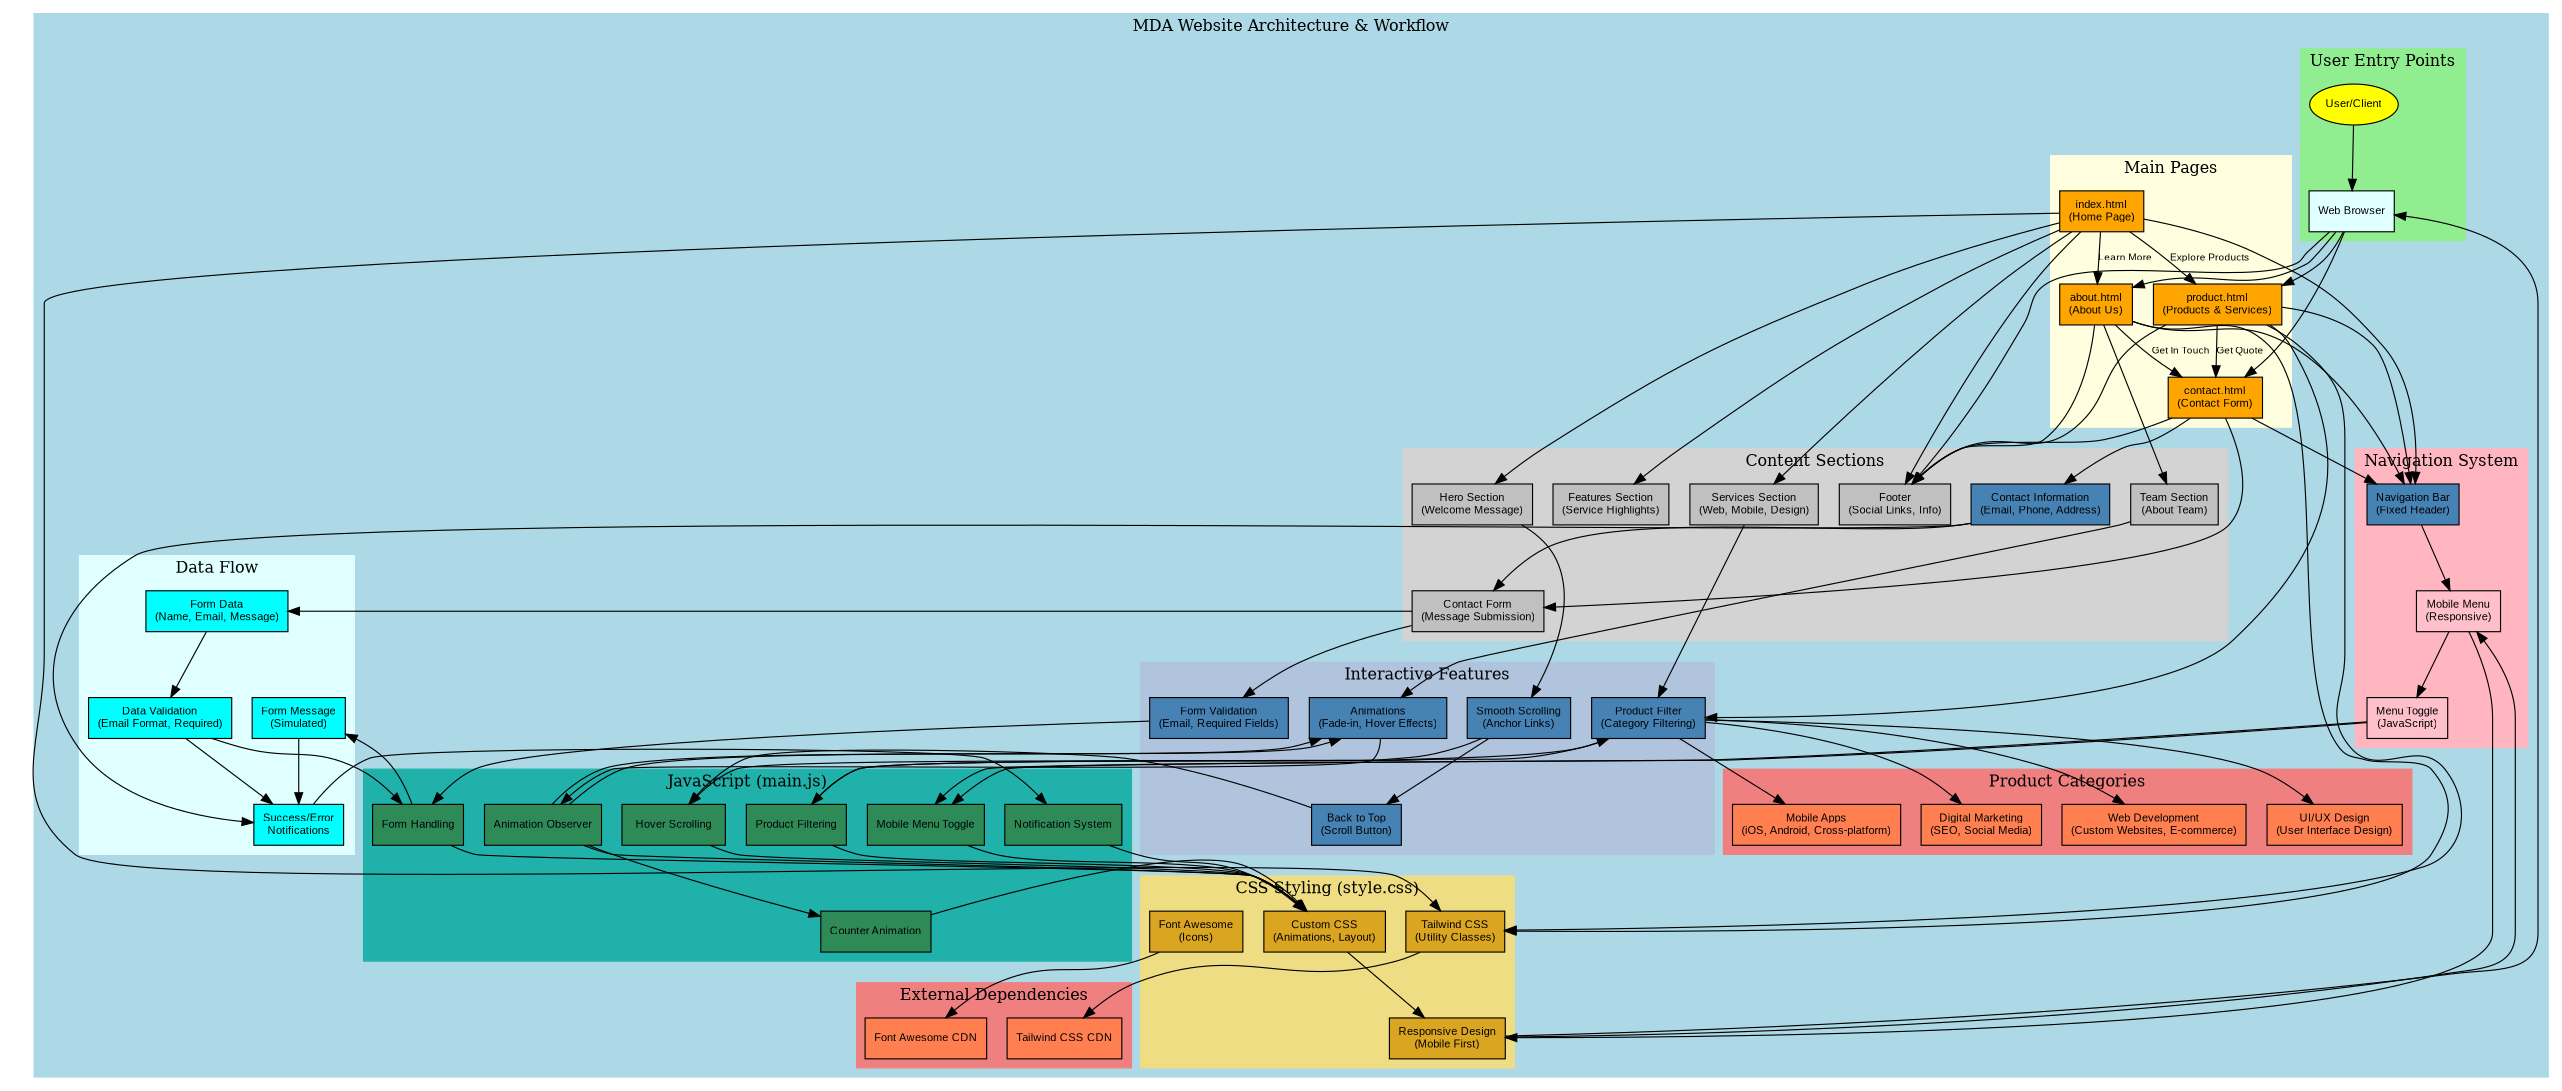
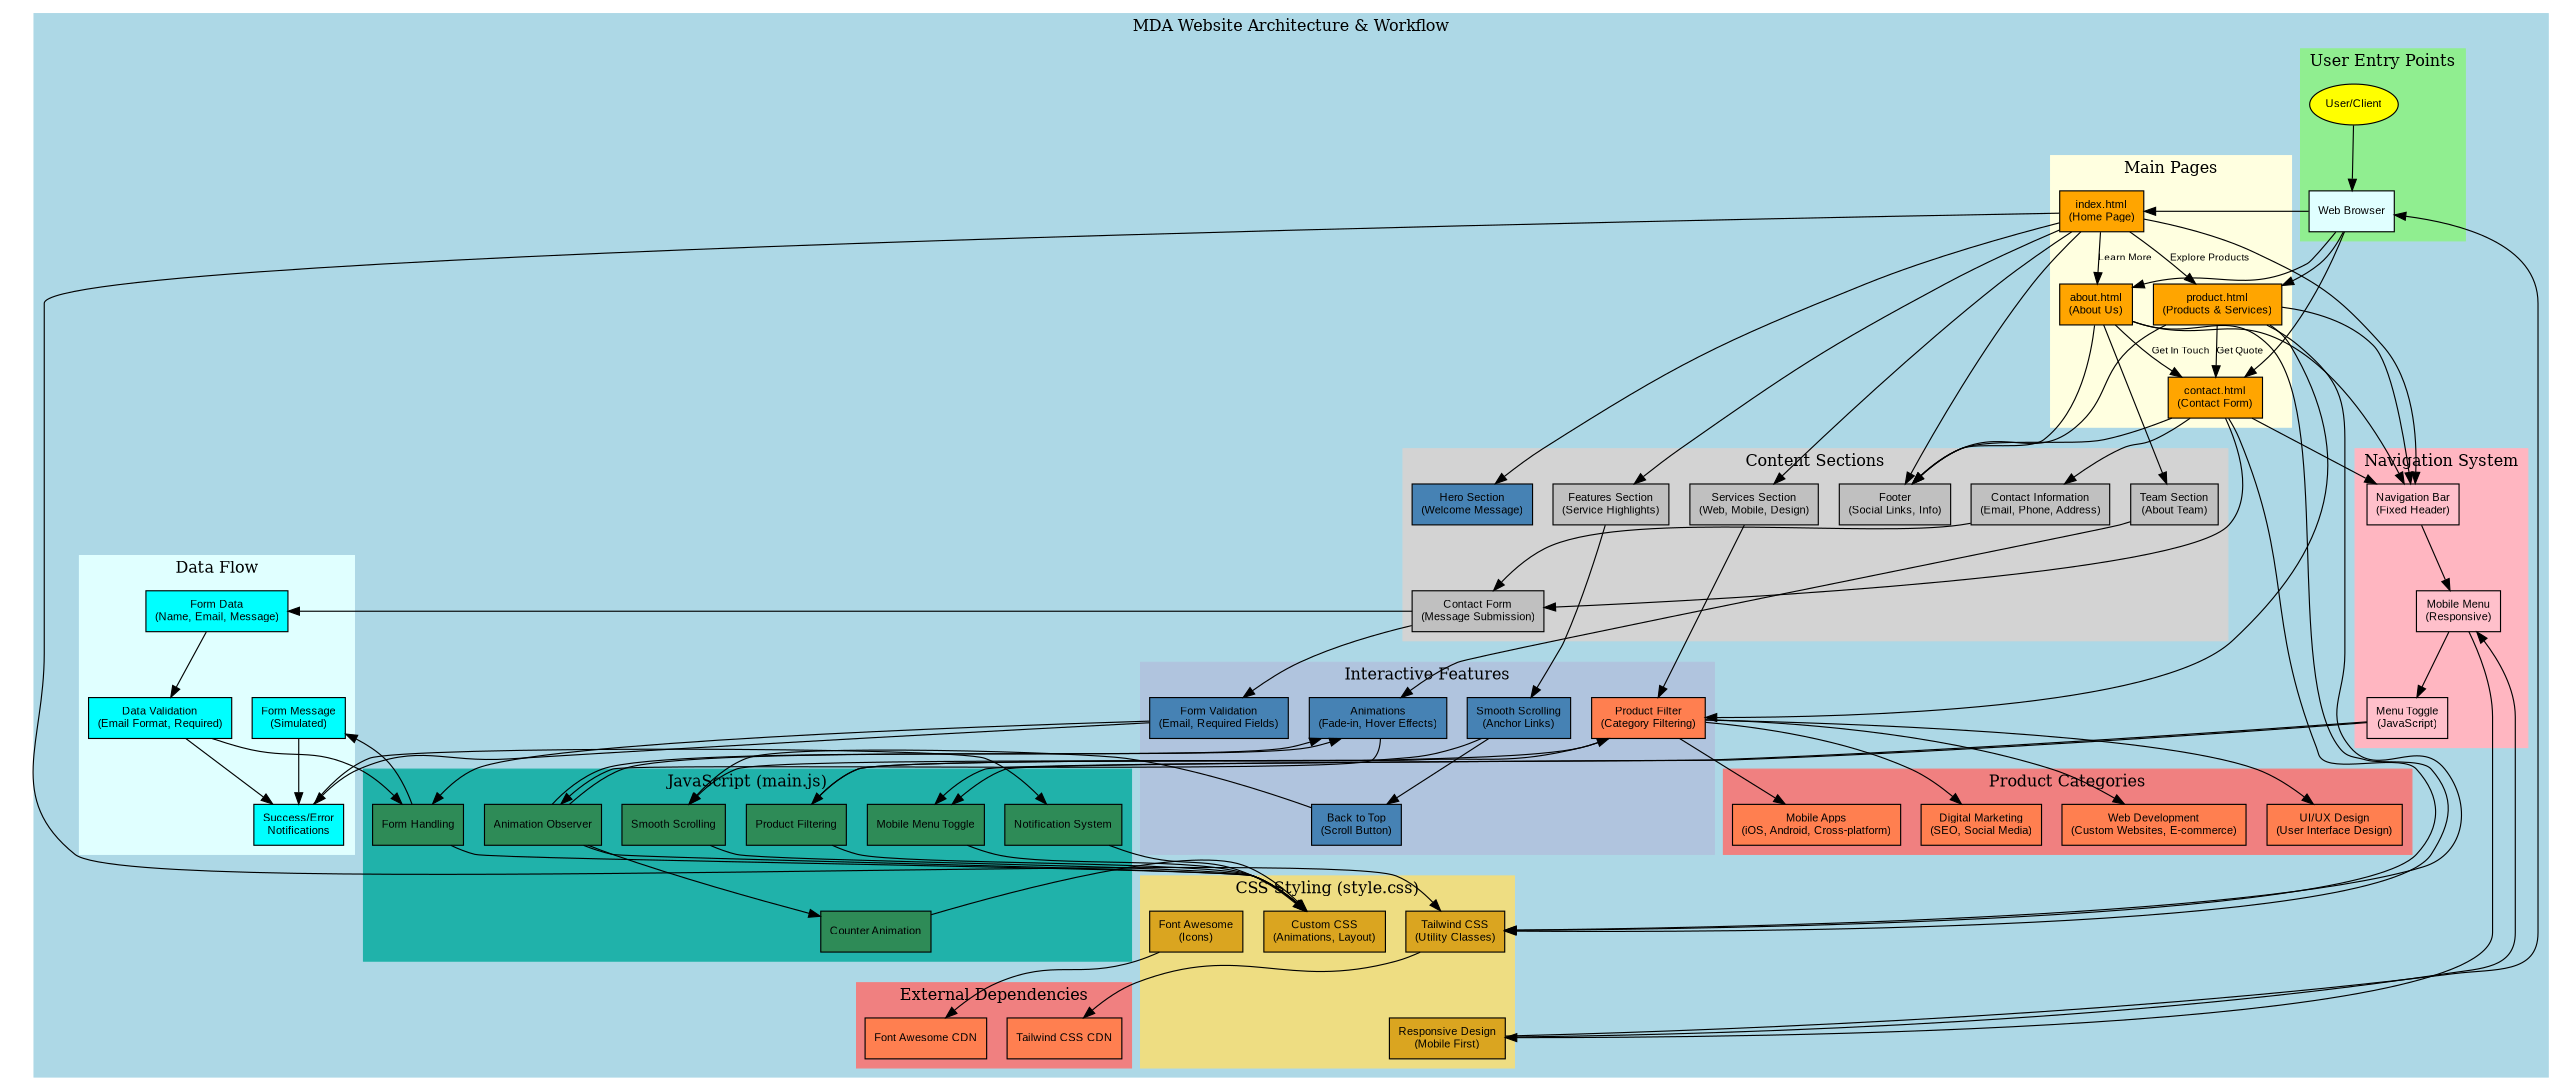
edge "Web Browser" -> "Footer (Social Links, Info)": now "Web Browser" -> "index.html (Home Page)"
node "Hero Section (Welcome Message)": fillcolor gray -> steelblue
node "Contact Information (Email, Phone, Address)": fillcolor steelblue -> gray
node "Navigation Bar (Fixed Header)": fillcolor steelblue -> pink
edge "Contact Information (Email, Phone, Address)" -> "Success/Error Notifications": now "Form Validation (Email, Required Fields)" -> "Success/Error Notifications"
edge "Hero Section (Welcome Message)" -> "Smooth Scrolling (Anchor Links)": now "Features Section (Service Highlights)" -> "Smooth Scrolling (Anchor Links)"
node "Product Filter (Category Filtering)": fillcolor steelblue -> coral
edge "contact.html (Contact Form)" -> "Tailwind CSS (Utility Classes)": added
node "Hover Scrolling": label "Hover Scrolling" -> "Smooth Scrolling"
edge "Custom CSS (Animations, Layout)" -> "Responsive Design (Mobile First)": removed
